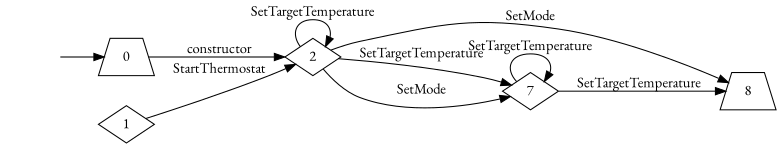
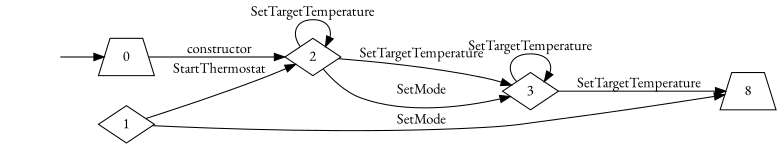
edge "2" -> "8": now "1" -> "8"
node "7": label "7" -> "3"
